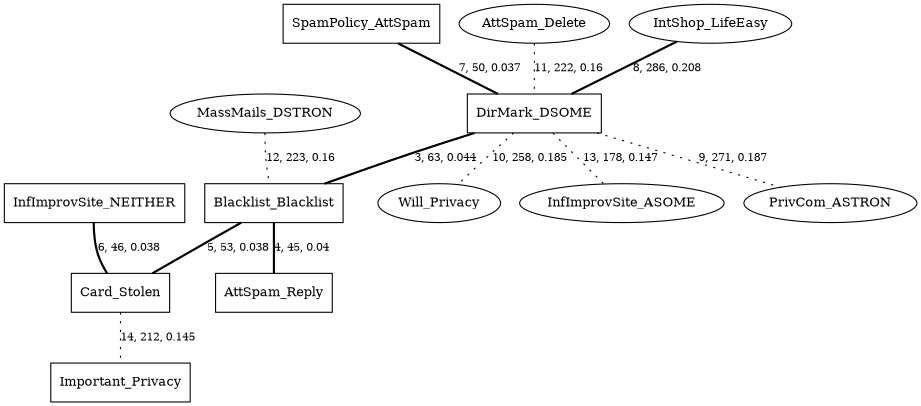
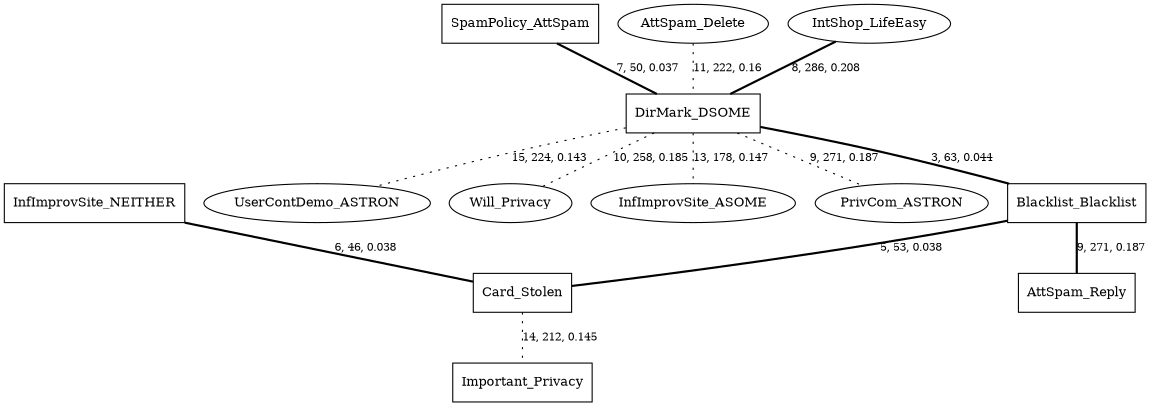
node "MassMails_DSTRON": removed
node "UserContDemo_ASTRON": added
edge "Blacklist_Blacklist" -- "AttSpam_Reply": label "4, 45, 0.04" -> "9, 271, 0.187"
